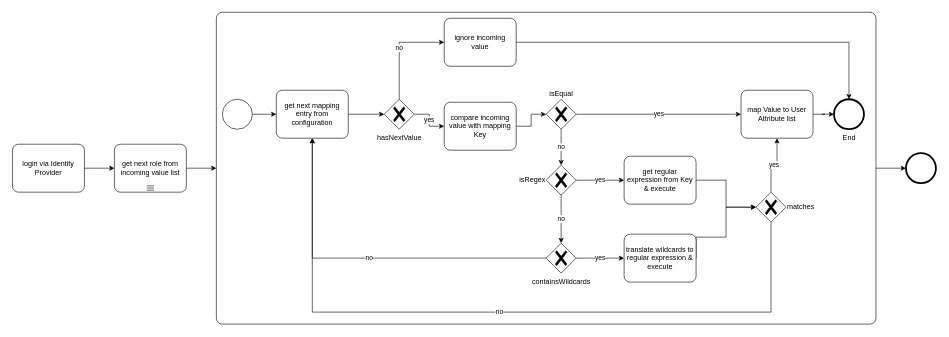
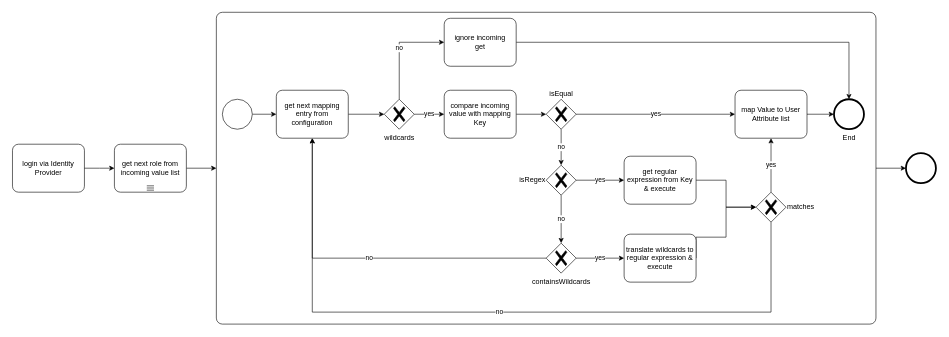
node "ignore incoming value": label "ignore incoming value" -> "ignore incoming get"
node "map Value to User Attribute list": moved (777, 114) -> (771, 114)
node "compare incoming value with mapping Key": moved (480, 126) -> (480, 114)
node "hasNextValue": label "hasNextValue" -> "wildcards"
